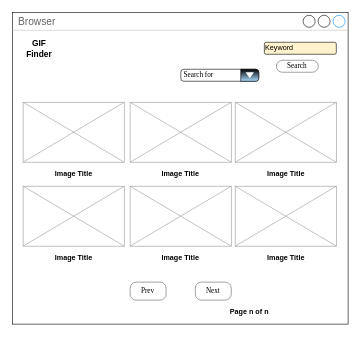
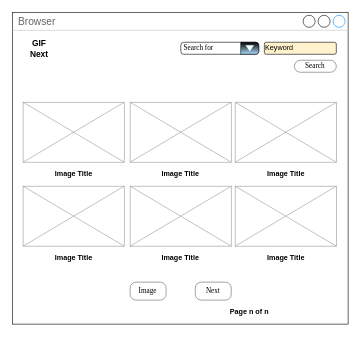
node "GIF Finder": label "GIF Finder" -> "GIF Next"
node "Search": moved (298, 66) -> (316, 66)
node "Search for": moved (220, 75) -> (220, 48)
node "Prev": label "Prev" -> "Image"
